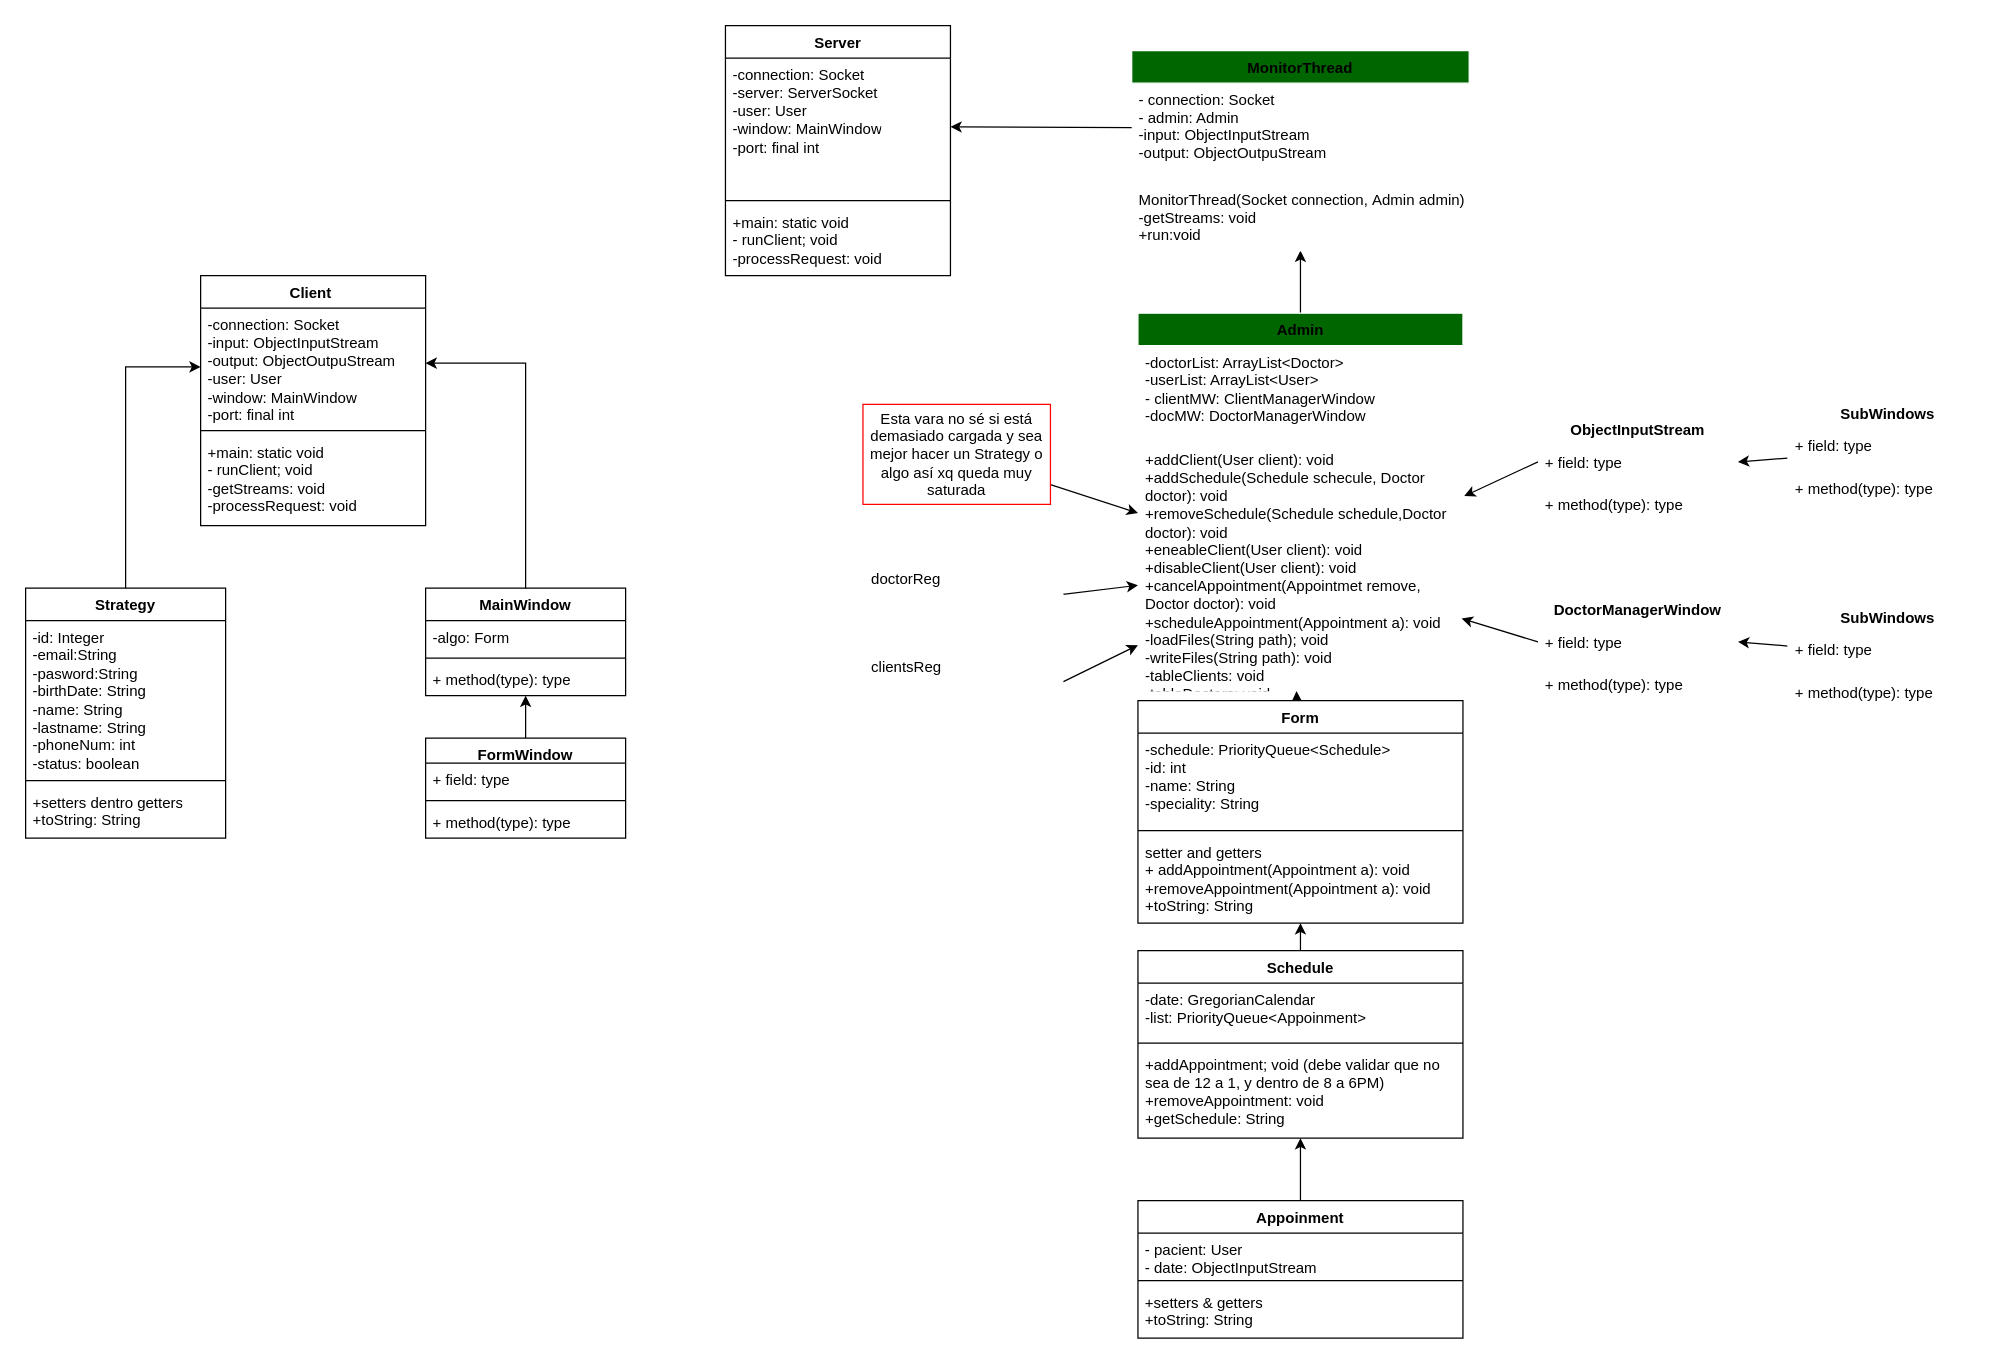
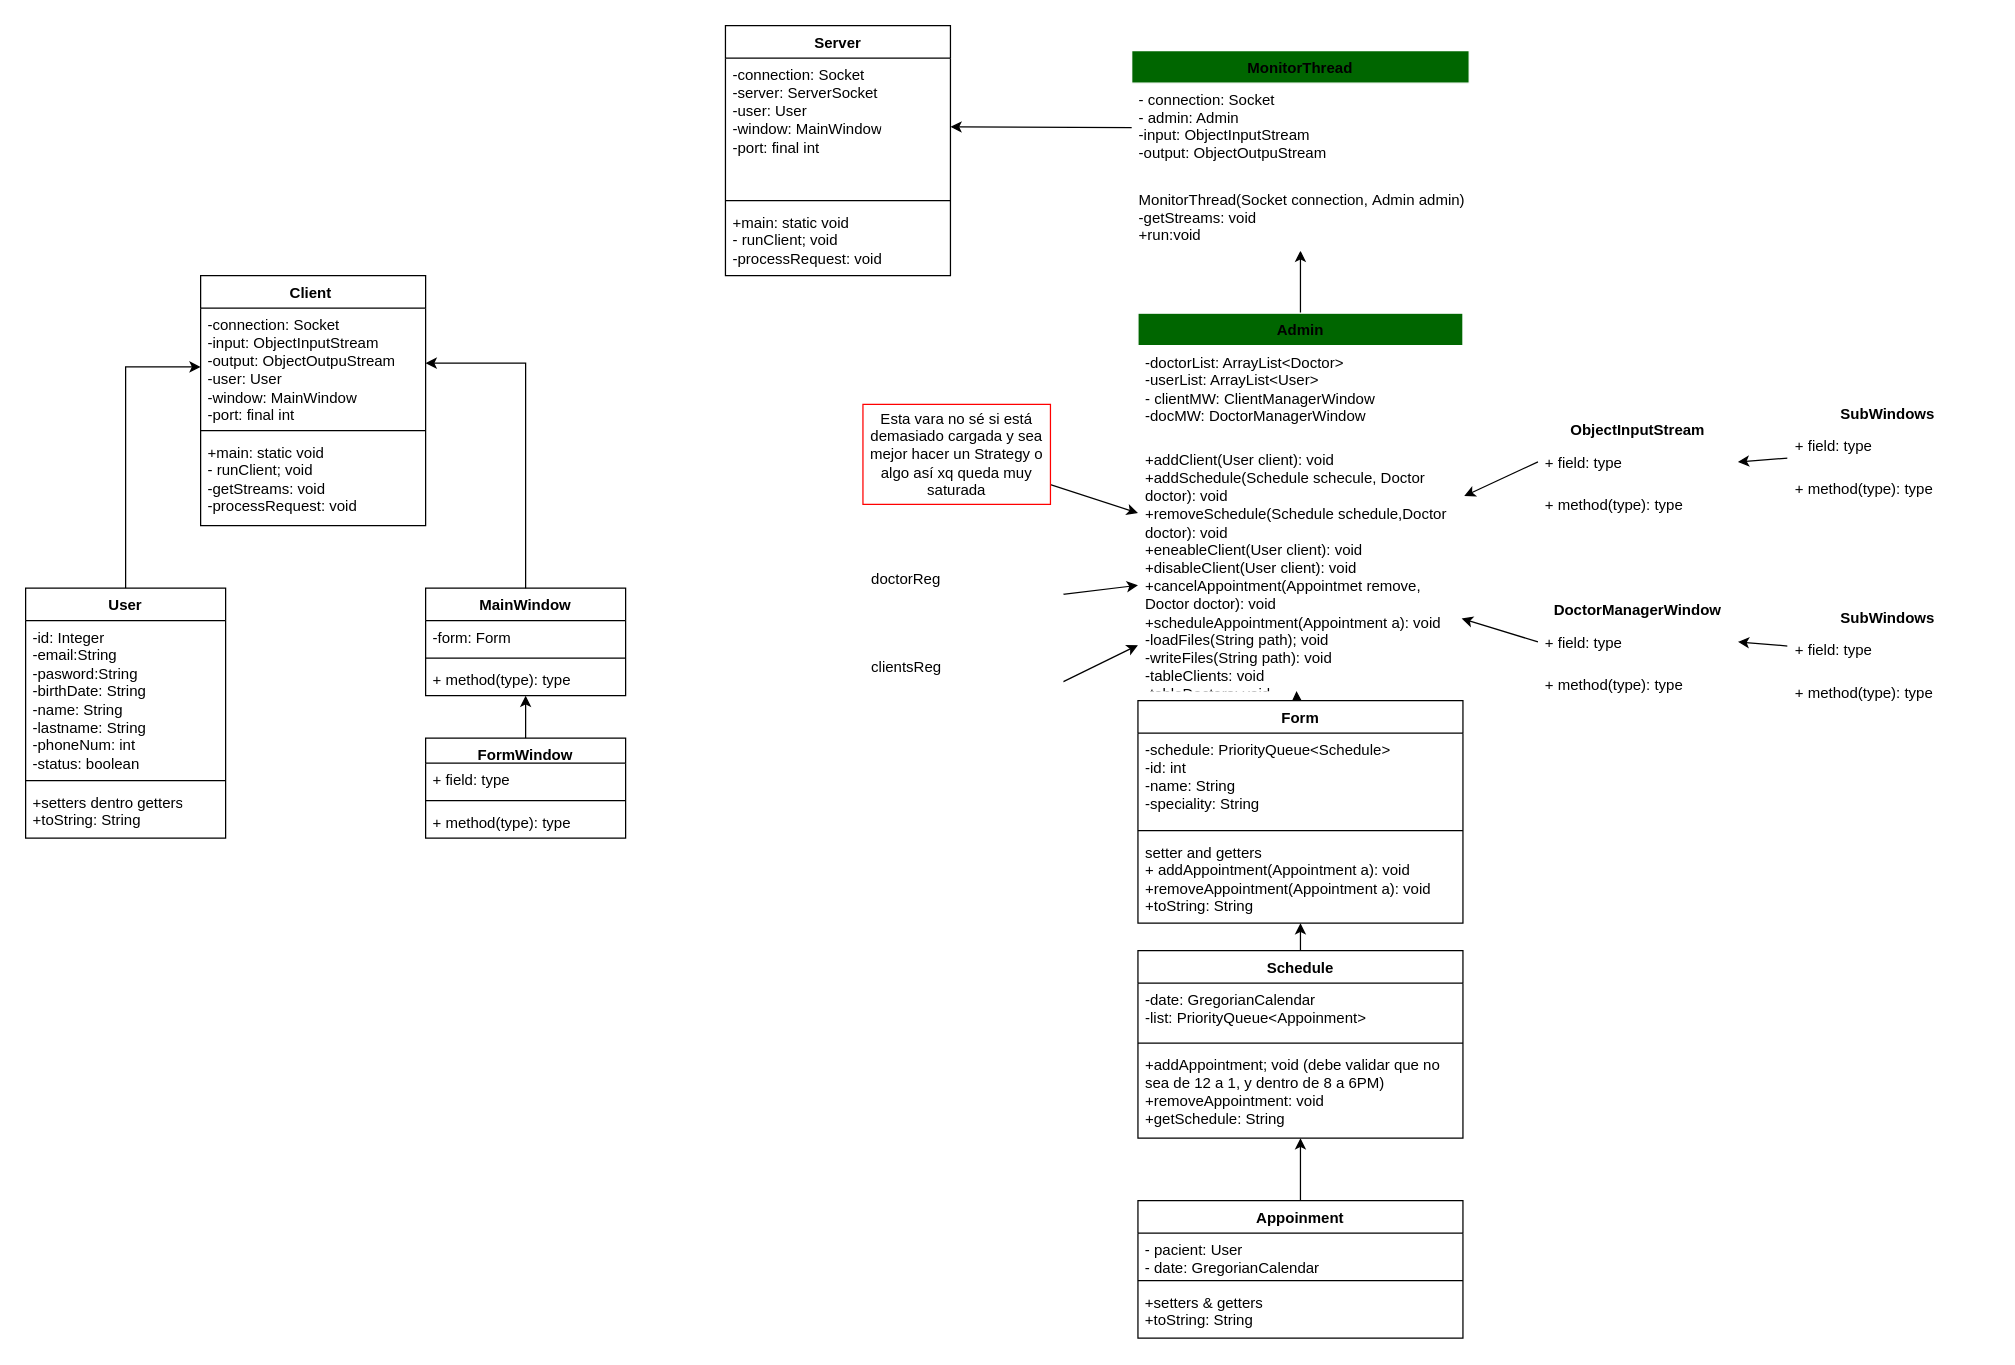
node "Strategy": label "Strategy" -> "User"
node "-algo: Form": label "-algo: Form" -> "-form: Form"
node "- pacient: User - date: ObjectInputStream": label "- pacient: User - date: ObjectInputStream" -> "- pacient: User - date: GregorianCalendar"
